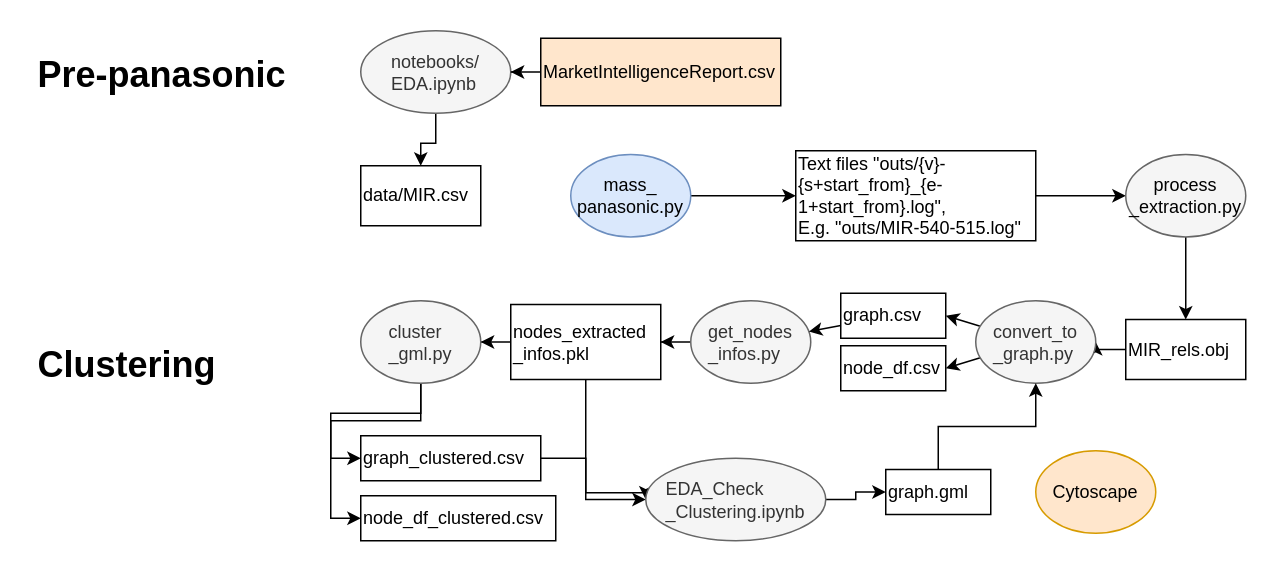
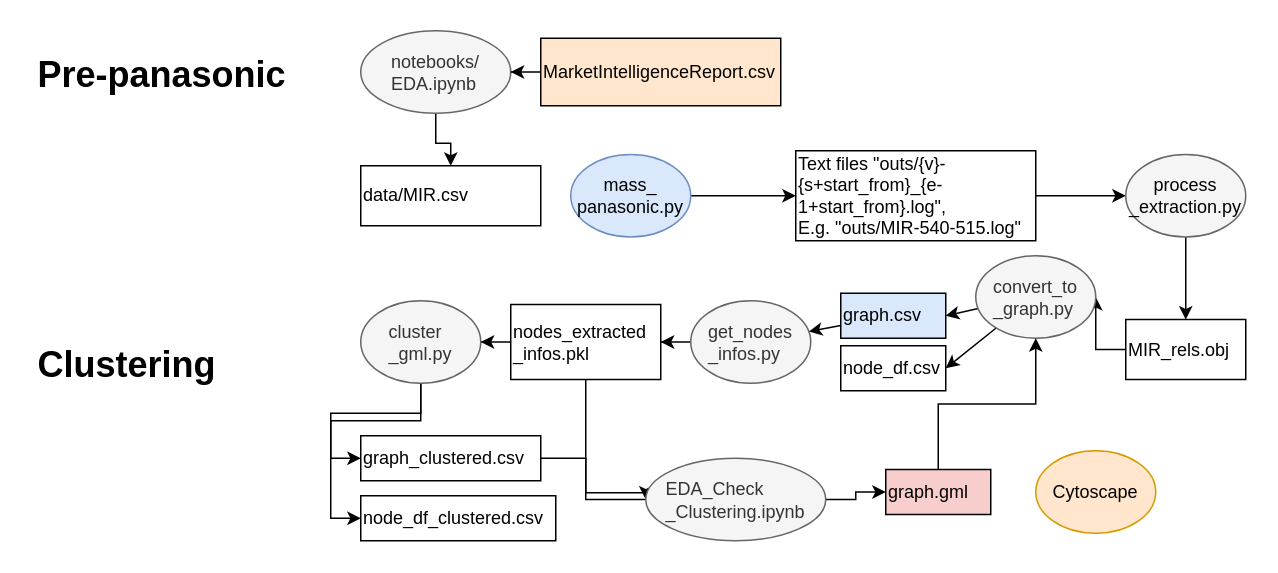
node "data/MIR.csv": size 120x60 -> 180x60
node "graph.csv": fillcolor #ffffff -> #dae8fc
node "convert_to _graph.py": moved (1036, 342) -> (1036, 297)
node "graph.gml": fillcolor #ffffff -> #f8cecc
edge "nodes_extracted _infos.pkl" -> "EDA_Check _Clustering.ipynb": arrowhead classic -> none
